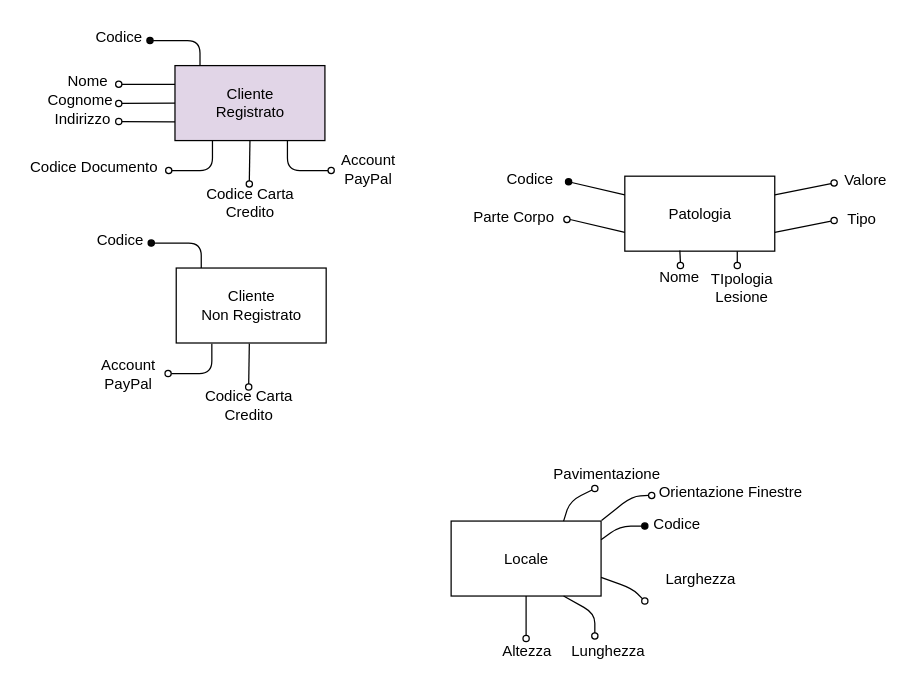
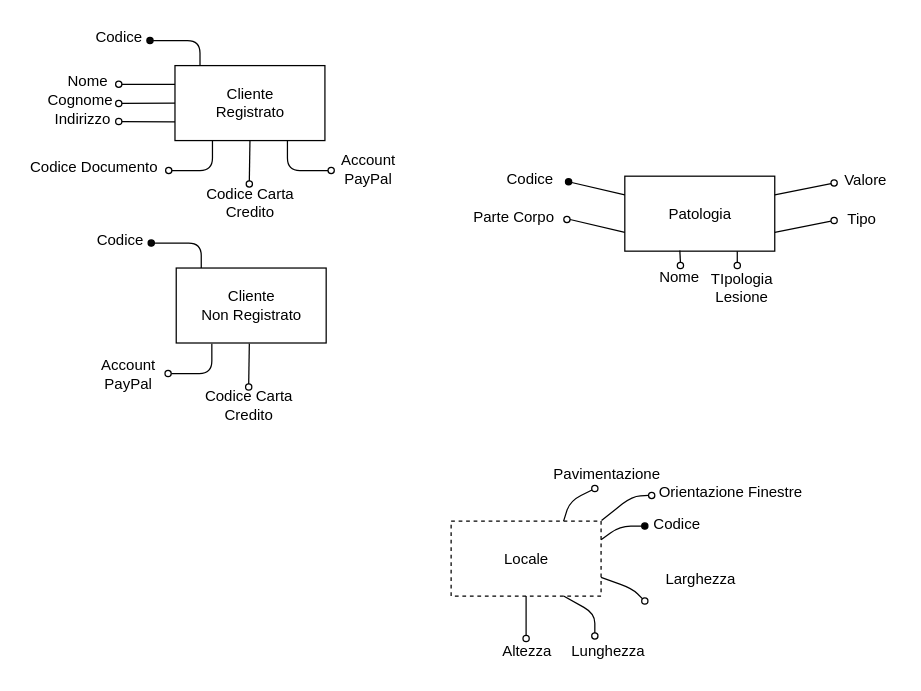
node "Cliente Registrato": fillcolor #e1d5e7 -> #ffffff
node "Locale": style solid -> dashed
